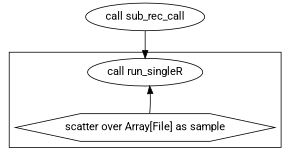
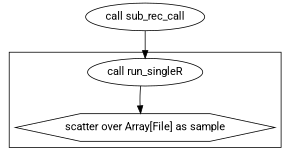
edge "scatter over Array[File] as sample" -> "call run_singleR": reversed
